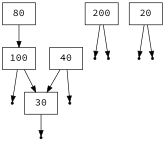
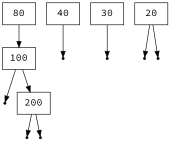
edge "100" -> "30": now "100" -> "200"
edge "40" -> "30": removed
